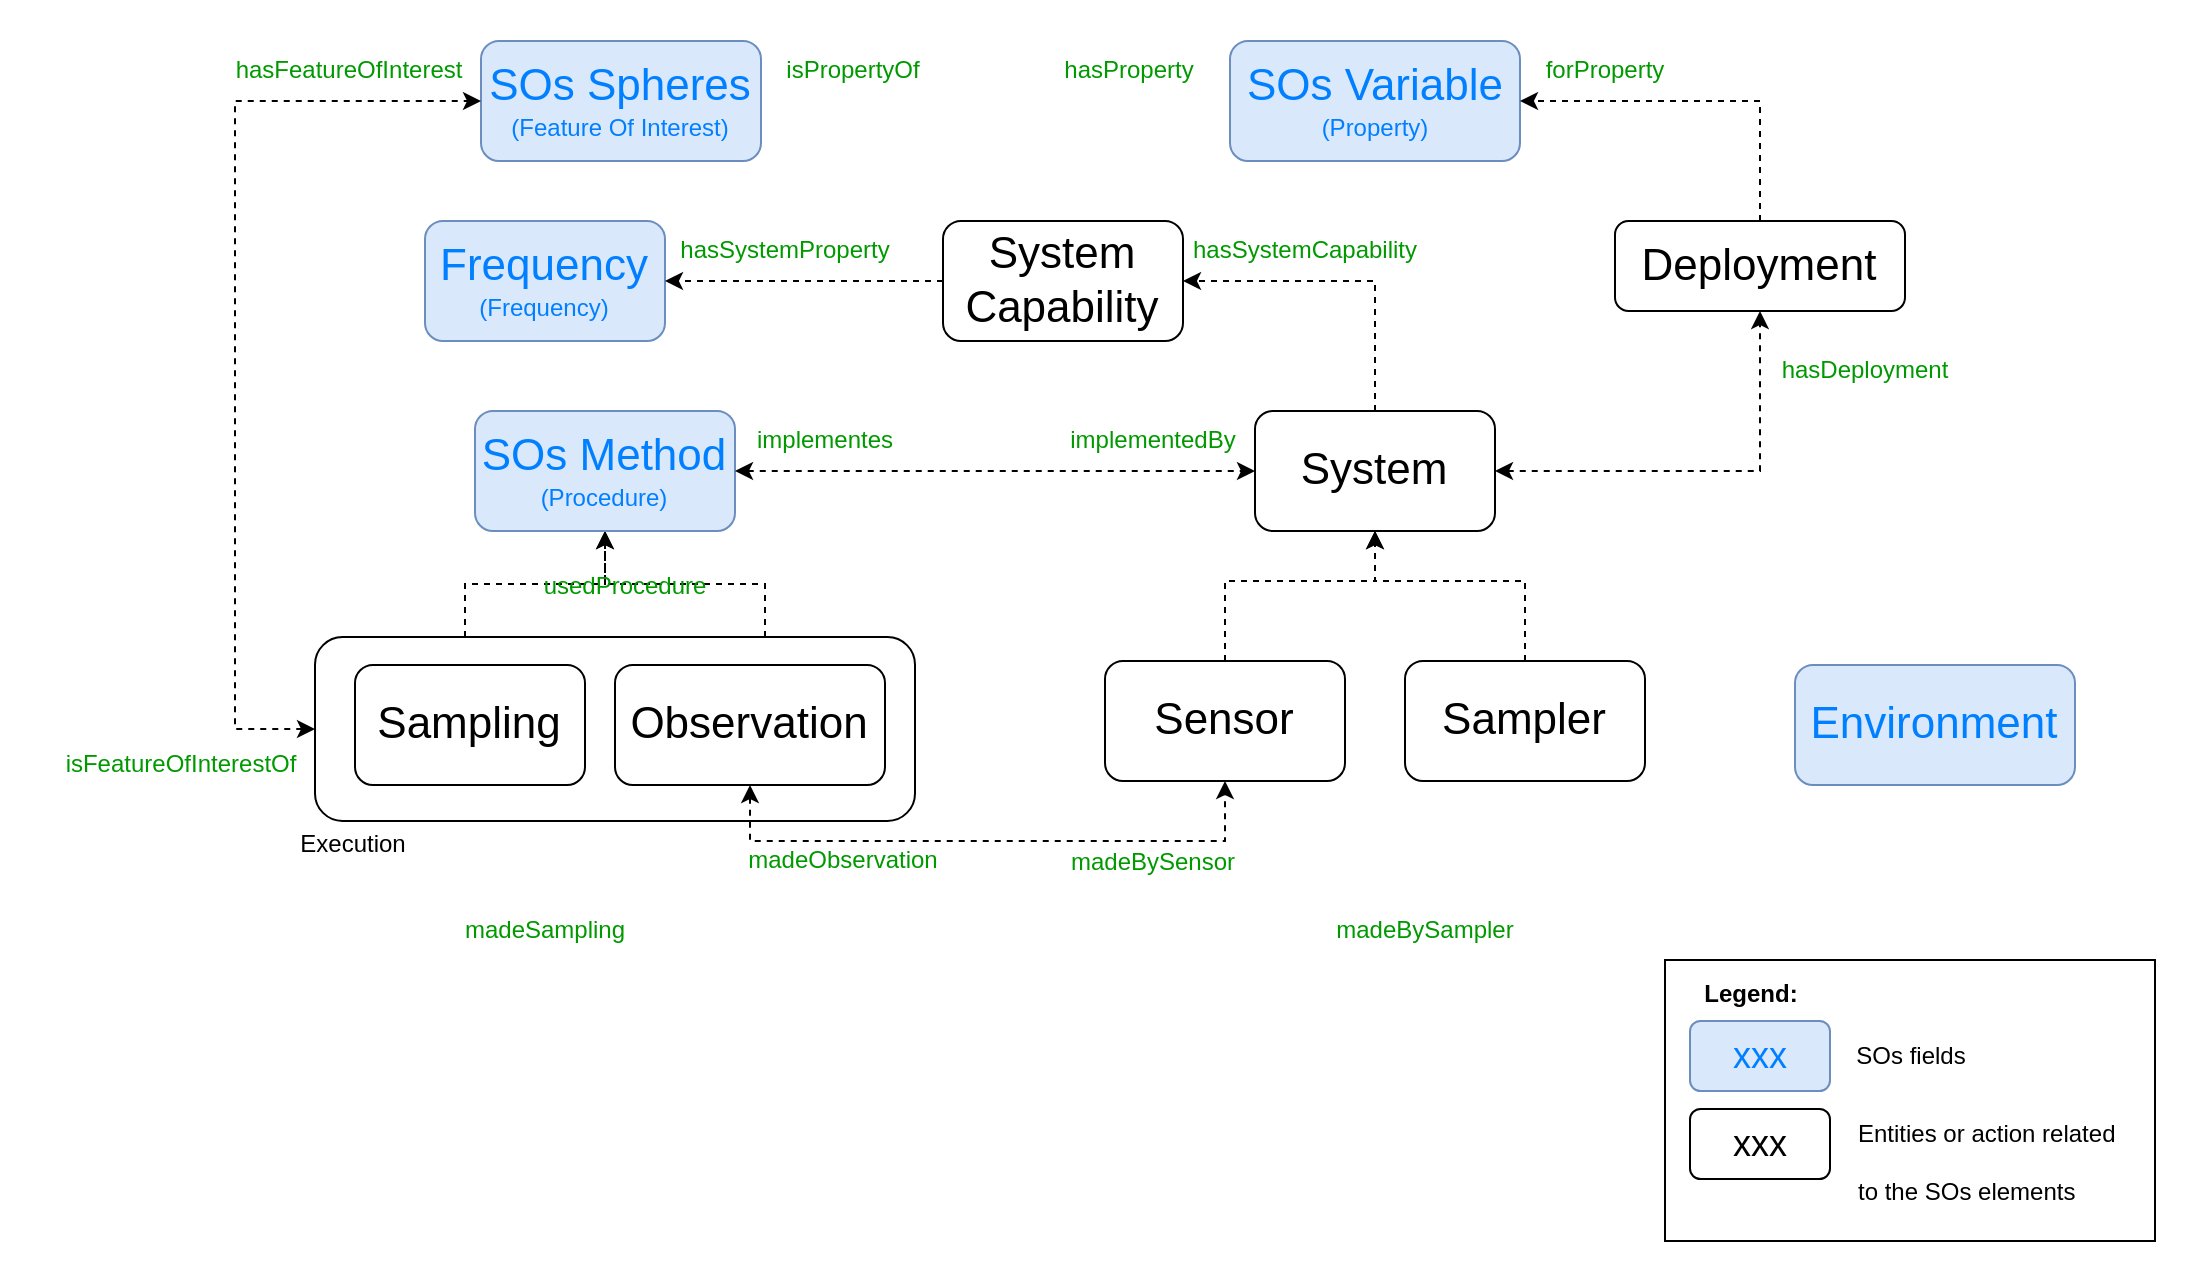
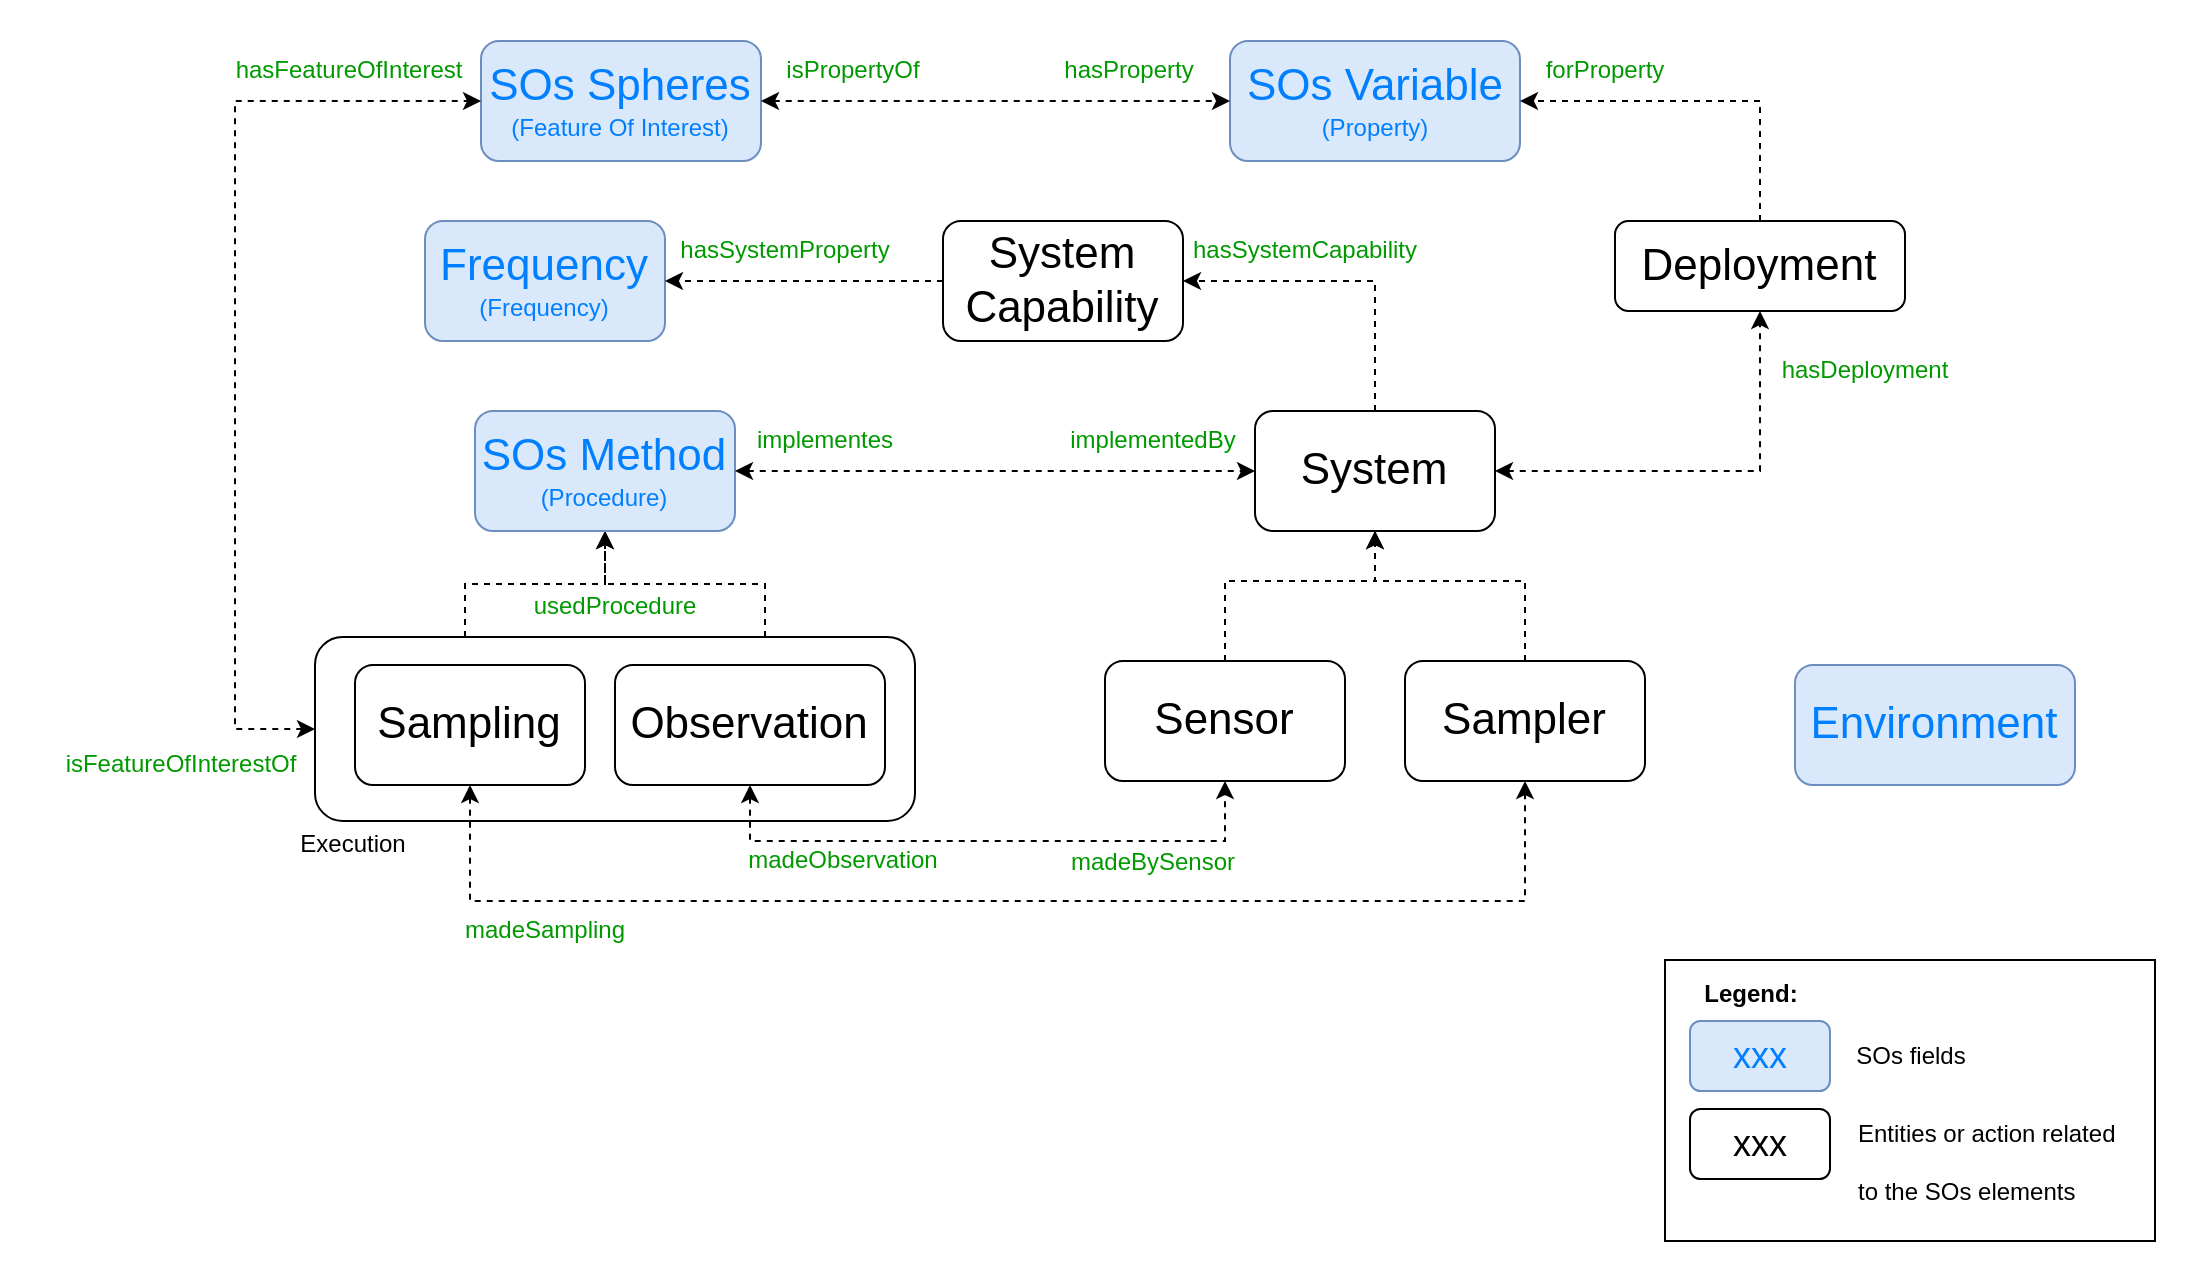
edge "SOs Spheres (Feature Of Interest)" -- "SOs Variable (Property)": added
node "usedProcedure": moved (625, 587) -> (615, 607)
edge "Sampler" -- "Sampling": added
node "madeBySampler": removed
